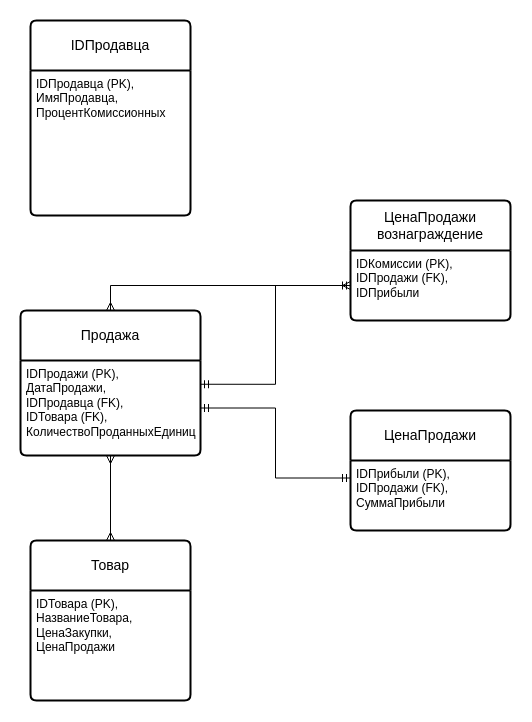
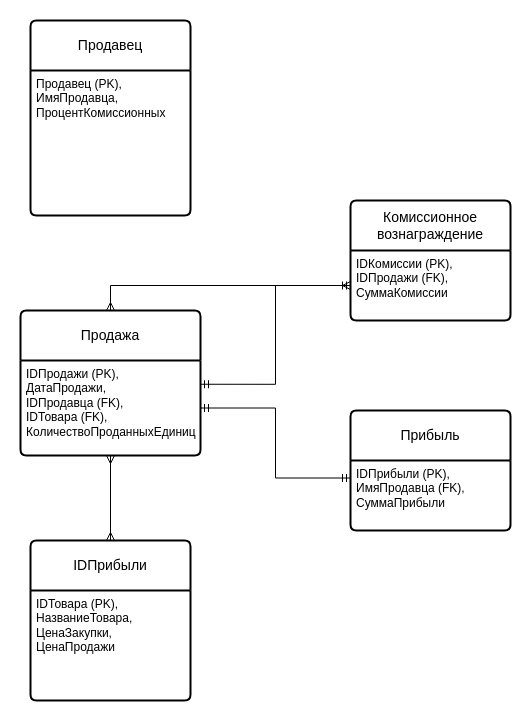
node "IDПродавца": label "IDПродавца" -> "Продавец"
node "IDПродавца (PK), ИмяПродавца, ПроцентКомиссионных": label "IDПродавца (PK), ИмяПродавца, ПроцентКомиссионных" -> "Продавец (PK), ИмяПродавца, ПроцентКомиссионных"
node "ЦенаПродажи вознаграждение": label "ЦенаПродажи вознаграждение" -> "Комиссионное вознаграждение"
node "IDКомиссии (PK), IDПродажи (FK), IDПрибыли": label "IDКомиссии (PK), IDПродажи (FK), IDПрибыли" -> "IDКомиссии (PK), IDПродажи (FK), СуммаКомиссии"
node "ЦенаПродажи": label "ЦенаПродажи" -> "Прибыль"
node "IDПрибыли (PK), IDПродажи (FK), СуммаПрибыли": label "IDПрибыли (PK), IDПродажи (FK), СуммаПрибыли" -> "IDПрибыли (PK), ИмяПродавца (FK), СуммаПрибыли"
node "Товар": label "Товар" -> "IDПрибыли"
